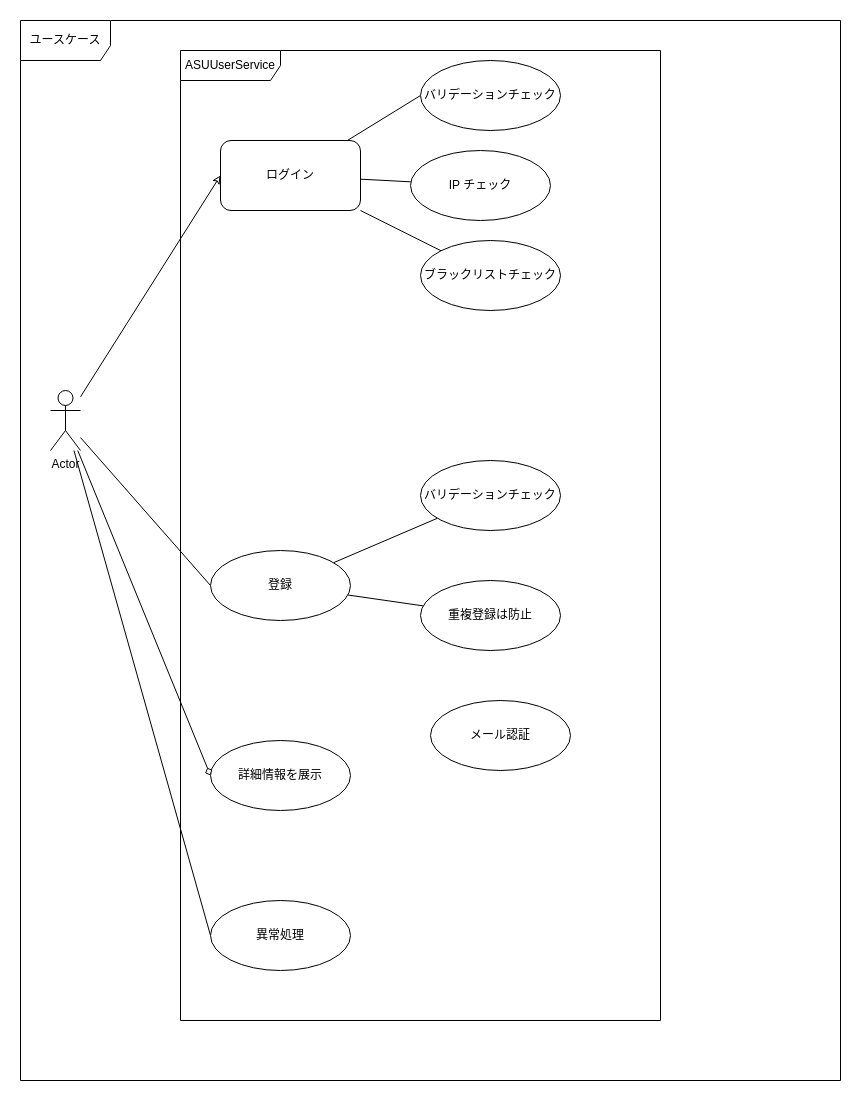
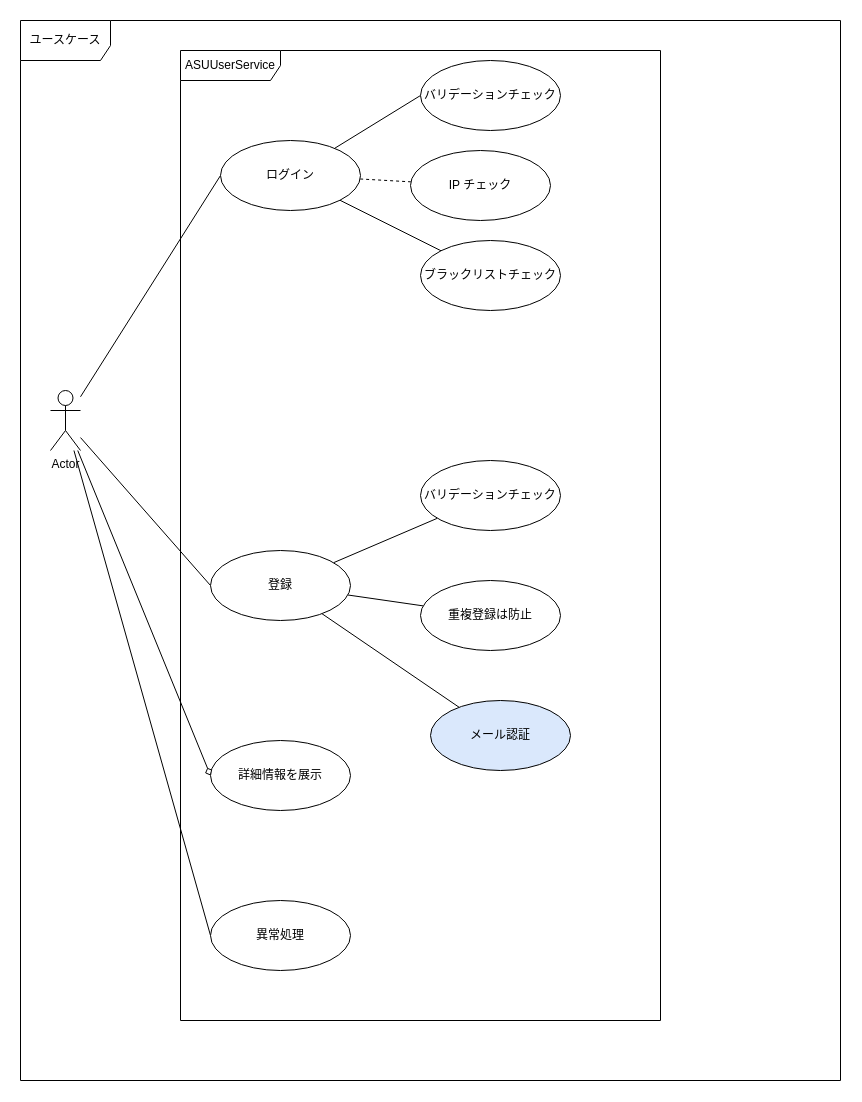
node "ログイン": shape rounded rectangle -> ellipse
edge "ログイン" -- "IP チェック": style solid -> dashed
edge "Actor" -> "ログイン": arrowhead classic -> none
edge "登録" -- "メール認証": added
node "メール認証": fillcolor #ffffff -> #dae8fc
